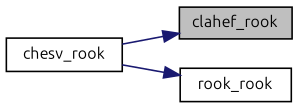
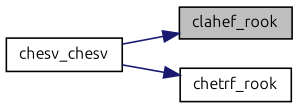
node "chesv_rook": label "chesv_rook" -> "chesv_chesv"
node "rook_rook": label "rook_rook" -> "chetrf_rook"
